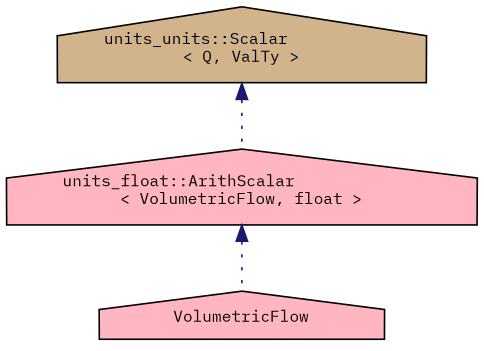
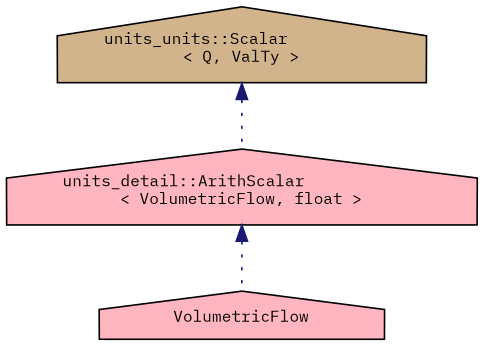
node "units_float::ArithScalar < VolumetricFlow, float >": label "units_float::ArithScalar < VolumetricFlow, float >" -> "units_detail::ArithScalar < VolumetricFlow, float >"
